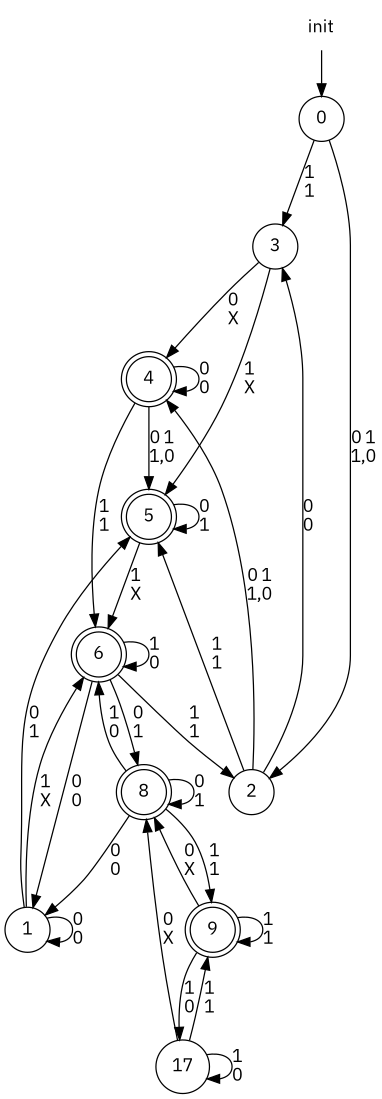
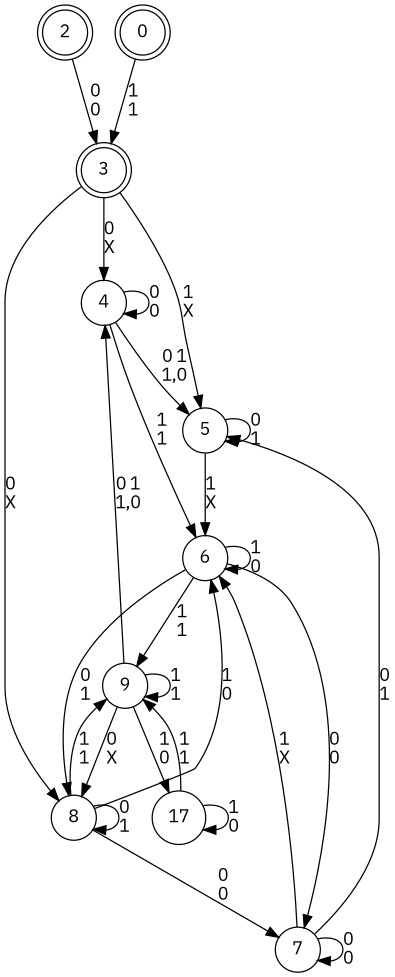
node "init": removed
node "0": shape circle -> doublecircle
node "3": shape circle -> doublecircle
node "4": shape doublecircle -> circle
edge "0" -> "2": removed, label "0 1 1,0"
node "5": shape doublecircle -> circle
edge "2" -> "4": now "9" -> "4"
node "6": shape doublecircle -> circle
edge "2" -> "5": removed, label "1 1"
edge "6" -> "2": now "6" -> "9"
node "8": shape doublecircle -> circle
node "2": shape circle -> doublecircle
node "1": label "1" -> "7"
node "9": shape doublecircle -> circle
edge "17" -> "8": now "3" -> "8"
